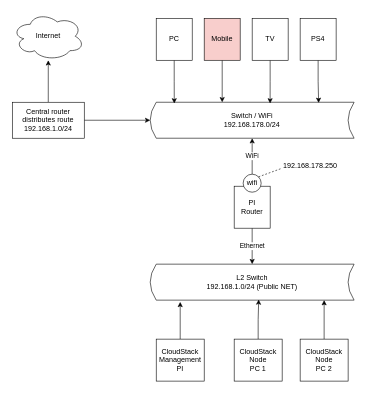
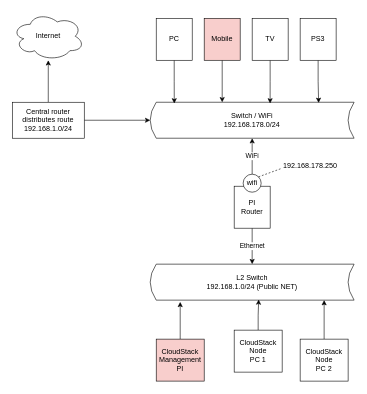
node "PS4": label "PS4" -> "PS3"
node "CloudStack Management PI": fillcolor #ffffff -> #f8cecc
node "CloudStack Node PC 1": moved (258, 360) -> (258, 351)
